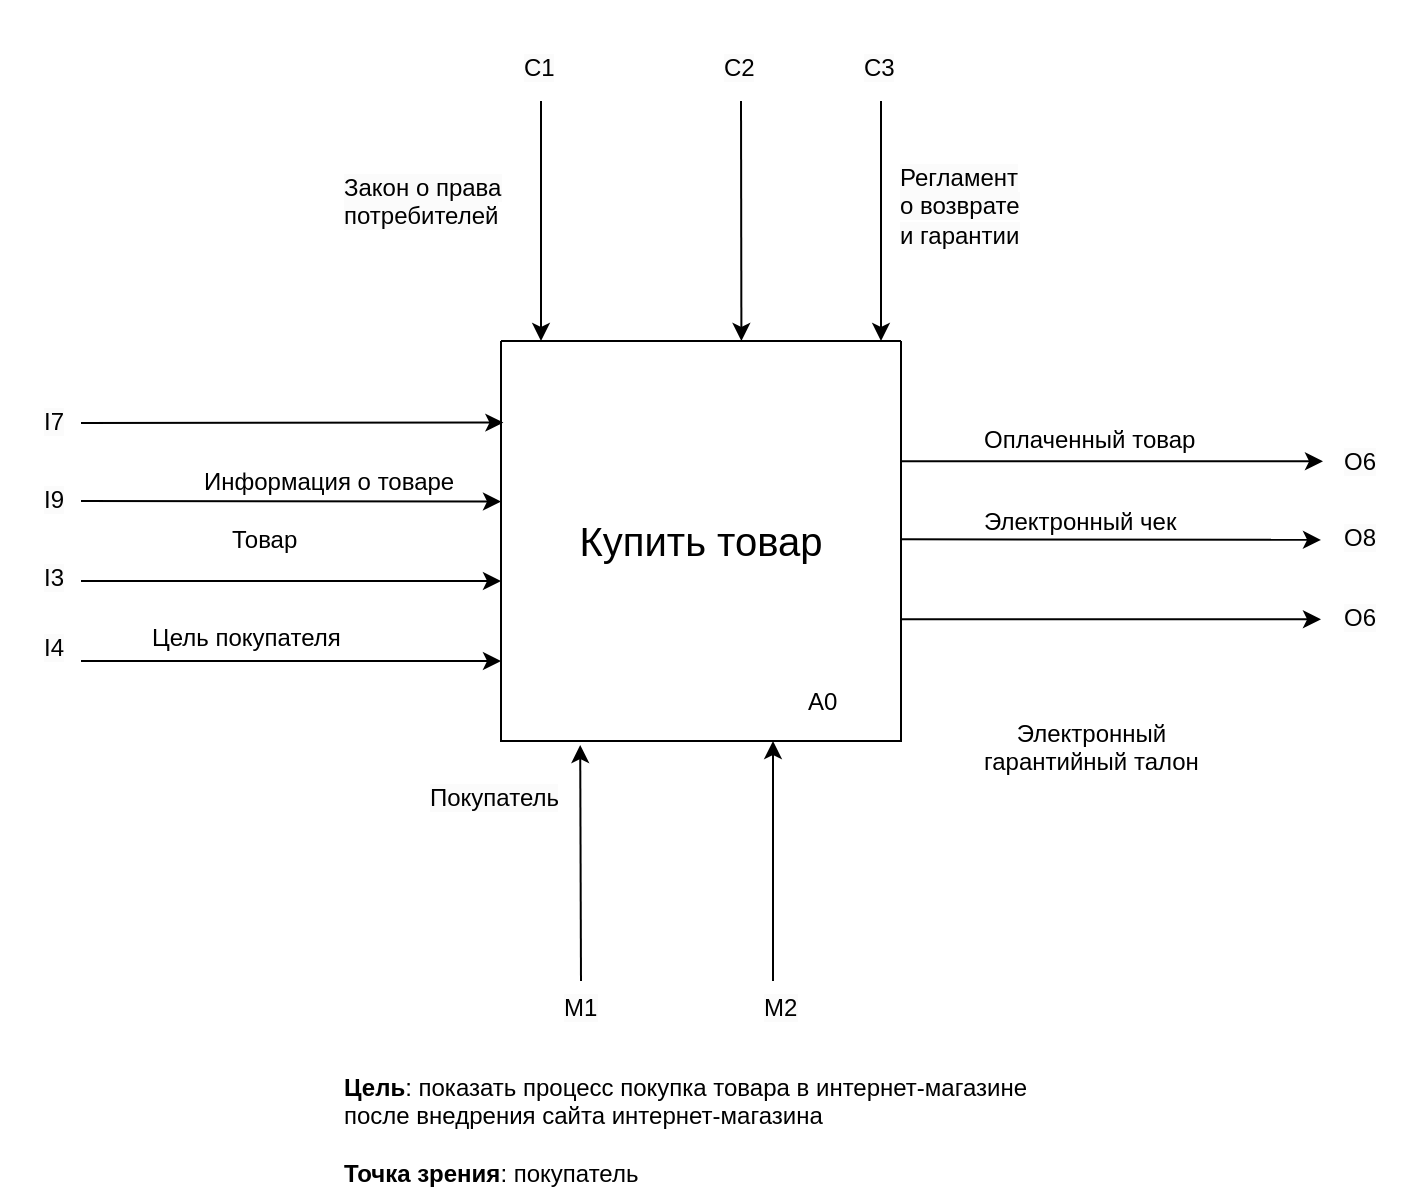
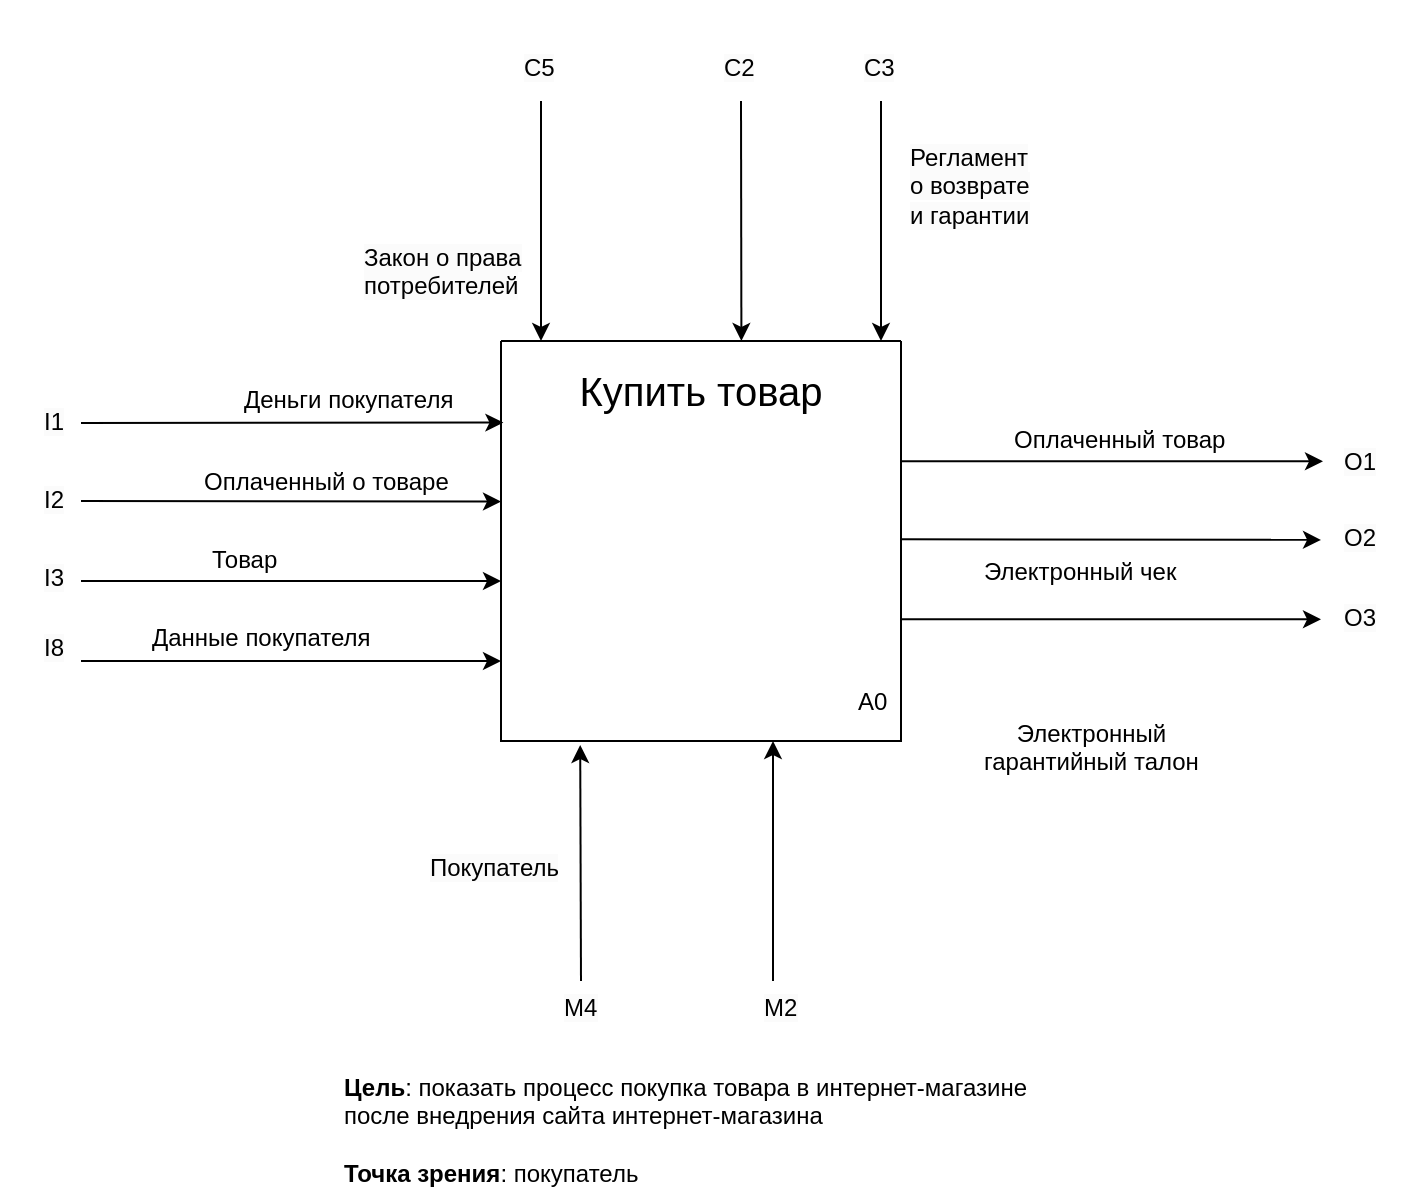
node "С1": label "С1" -> "С5"
node "Закон о права потребителей": moved (431, 201) -> (451, 271)
node "Регламент о возврате и гарантии": moved (967, 201) -> (977, 181)
node "Деньги покупателя": added
node "I7": label "I7" -> "I1"
node "Оплаченный товар": moved (1101, 433) -> (1131, 433)
node "О6": label "О6" -> "О1"
node "Информация о товаре": label "Информация о товаре" -> "Оплаченный о товаре"
node "I9": label "I9" -> "I2"
node "Электронный чек": moved (1101, 515) -> (1101, 565)
node "Товар": moved (279, 533) -> (259, 553)
node "O8": label "O8" -> "O2"
node "Купить товар": moved (701, 541) -> (701, 391)
node "O6": label "O6" -> "O3"
node "Цель покупателя": label "Цель покупателя" -> "Данные покупателя"
node "I4": label "I4" -> "I8"
node "А0": moved (825, 705) -> (875, 705)
node "Покупатель": moved (497, 811) -> (497, 881)
node "M1": label "M1" -> "M4"
